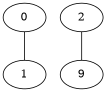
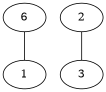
node "0": label "0" -> "6"
node "9": label "9" -> "3"
